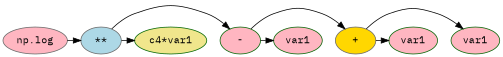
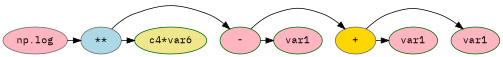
node "c4*var1": label "c4*var1" -> "c4*var6"
